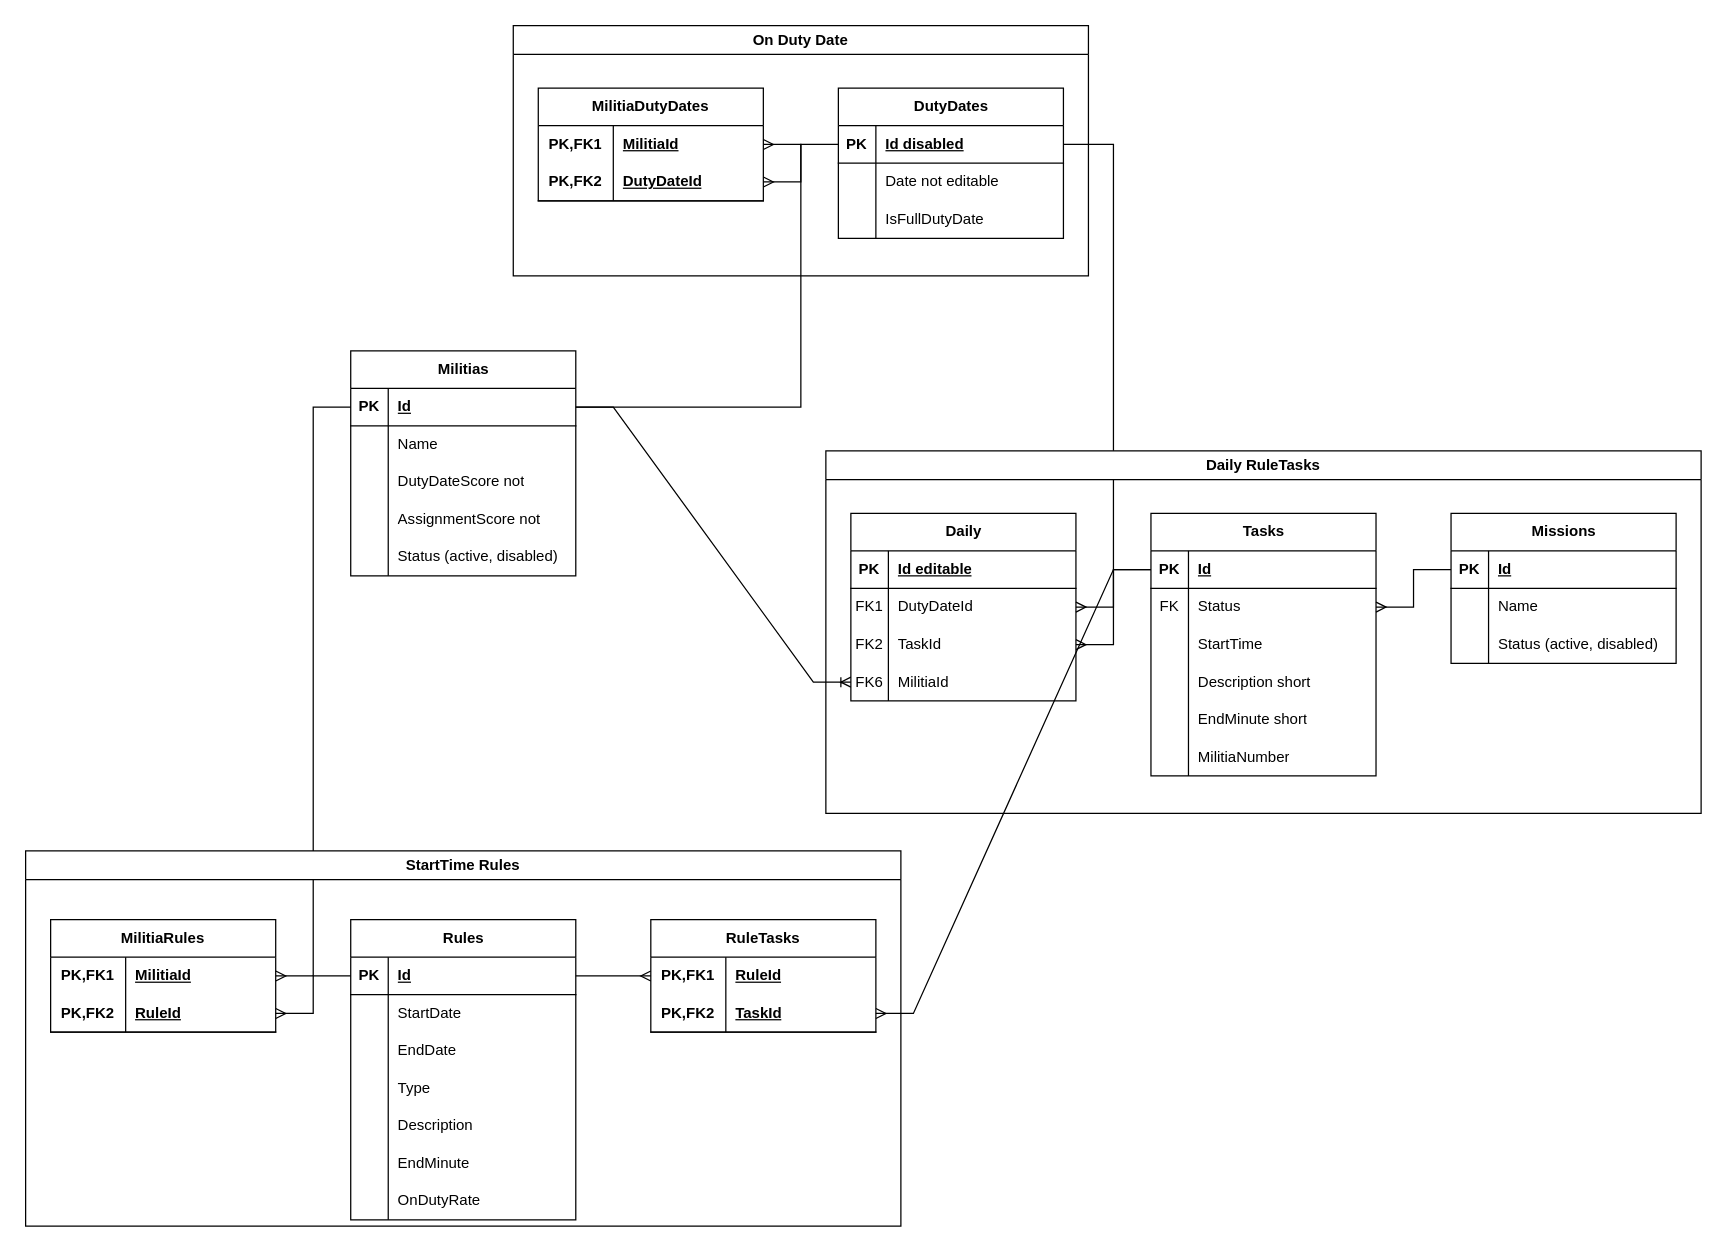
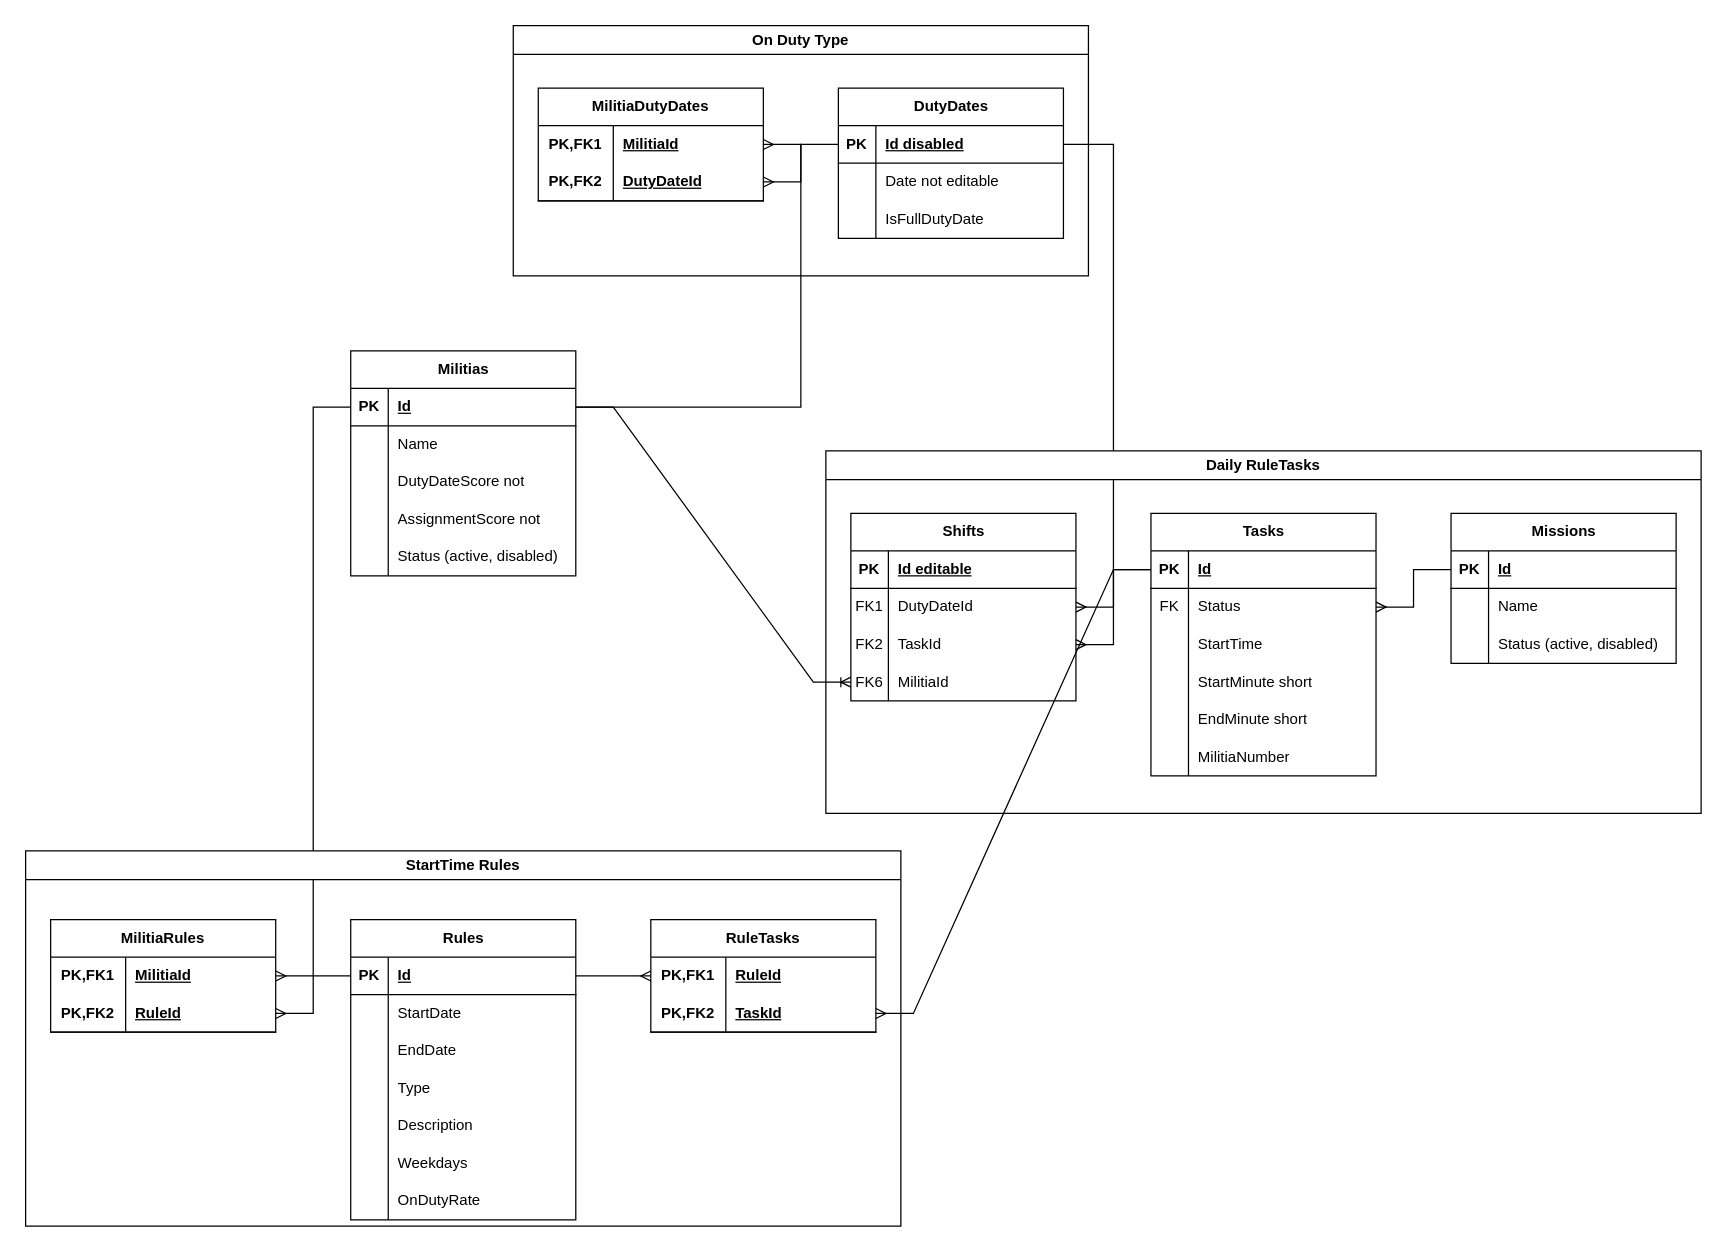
node "On Duty Date": label "On Duty Date" -> "On Duty Type"
node "Daily": label "Daily" -> "Shifts"
node "Description short": label "Description short" -> "StartMinute short"
node "EndMinute": label "EndMinute" -> "Weekdays"
